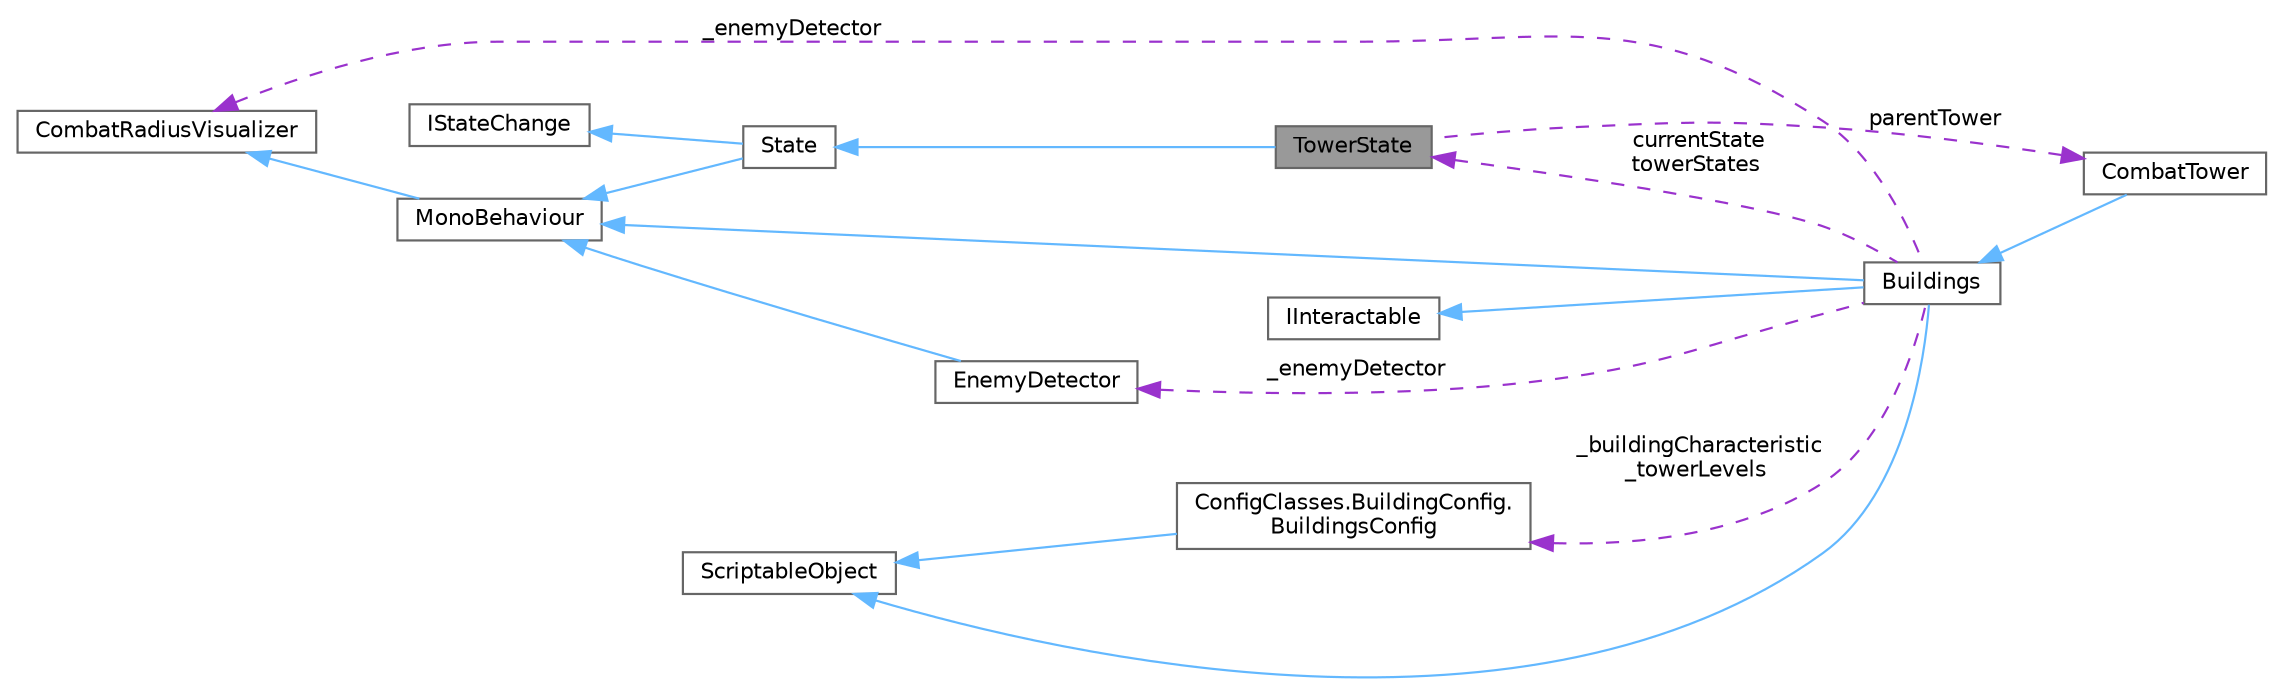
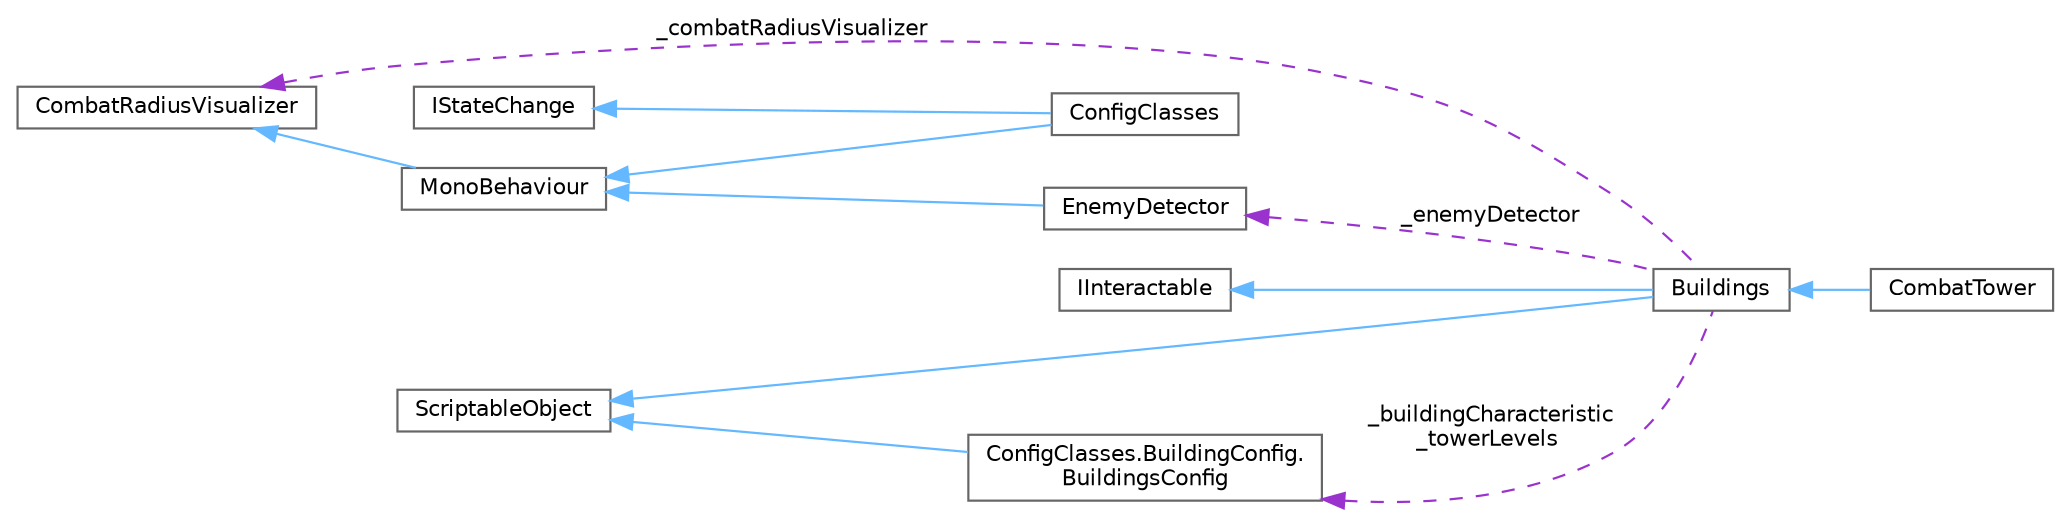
edge "Buildings" -> "CombatRadiusVisualizer": label " _enemyDetector" -> " _combatRadiusVisualizer"
node "State": label "State" -> "ConfigClasses"
node "TowerState": removed
edge "Buildings" -> "MonoBehaviour": removed
